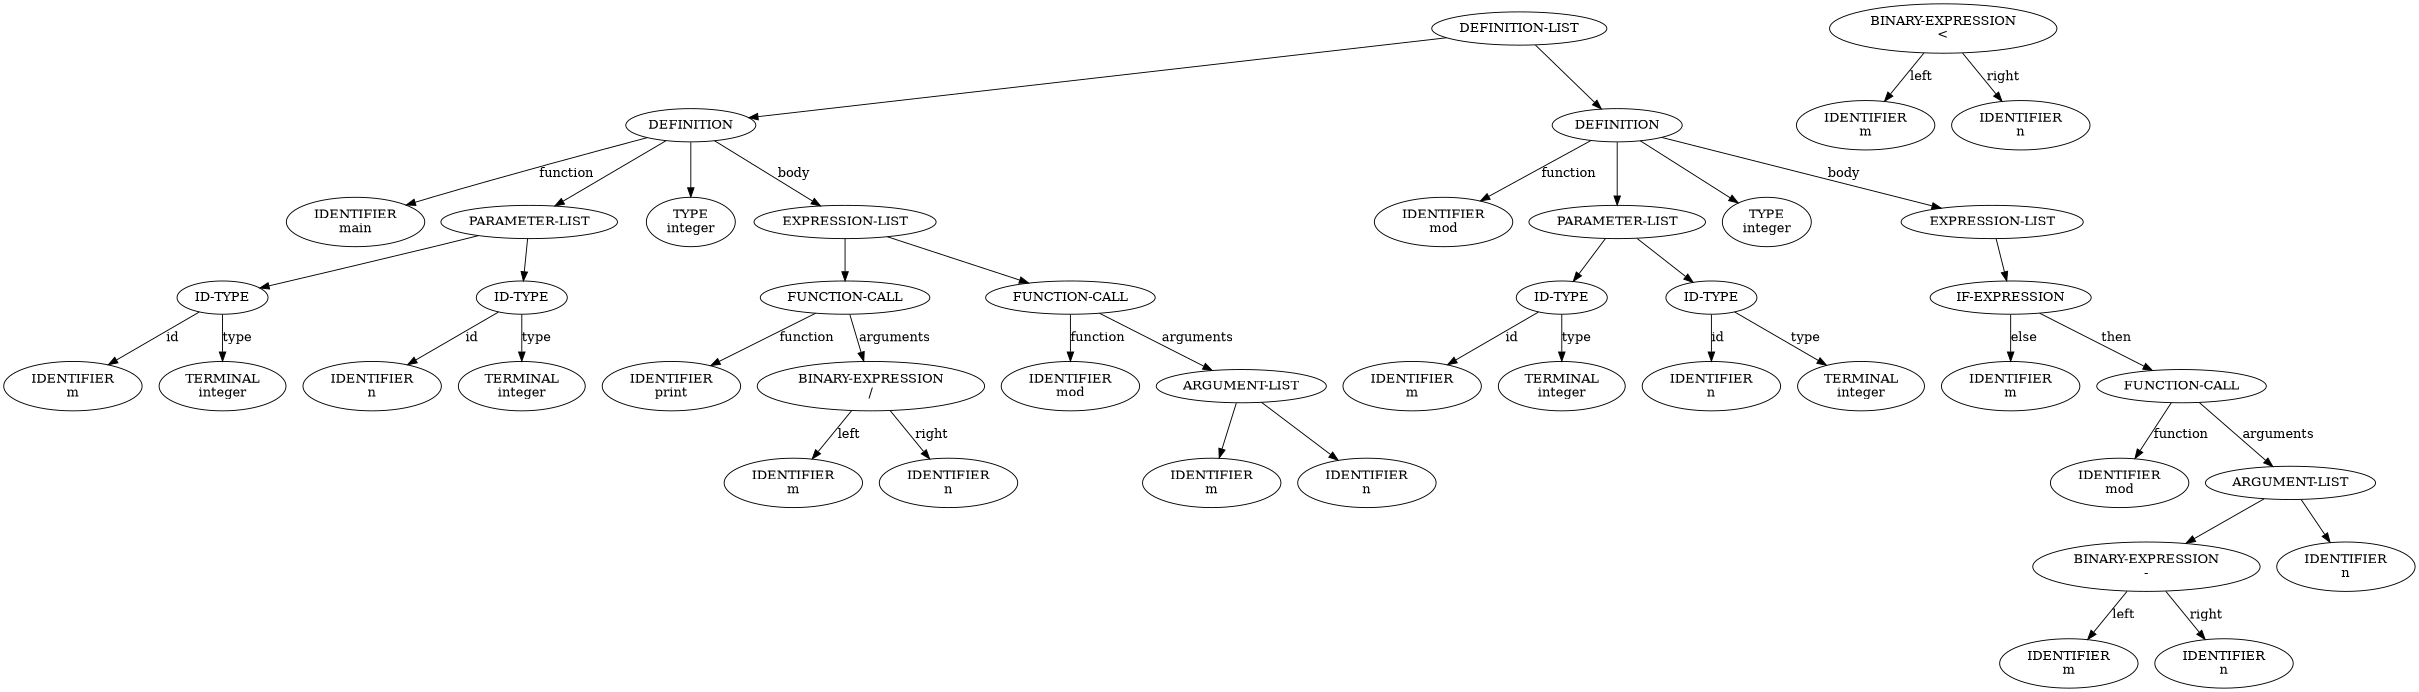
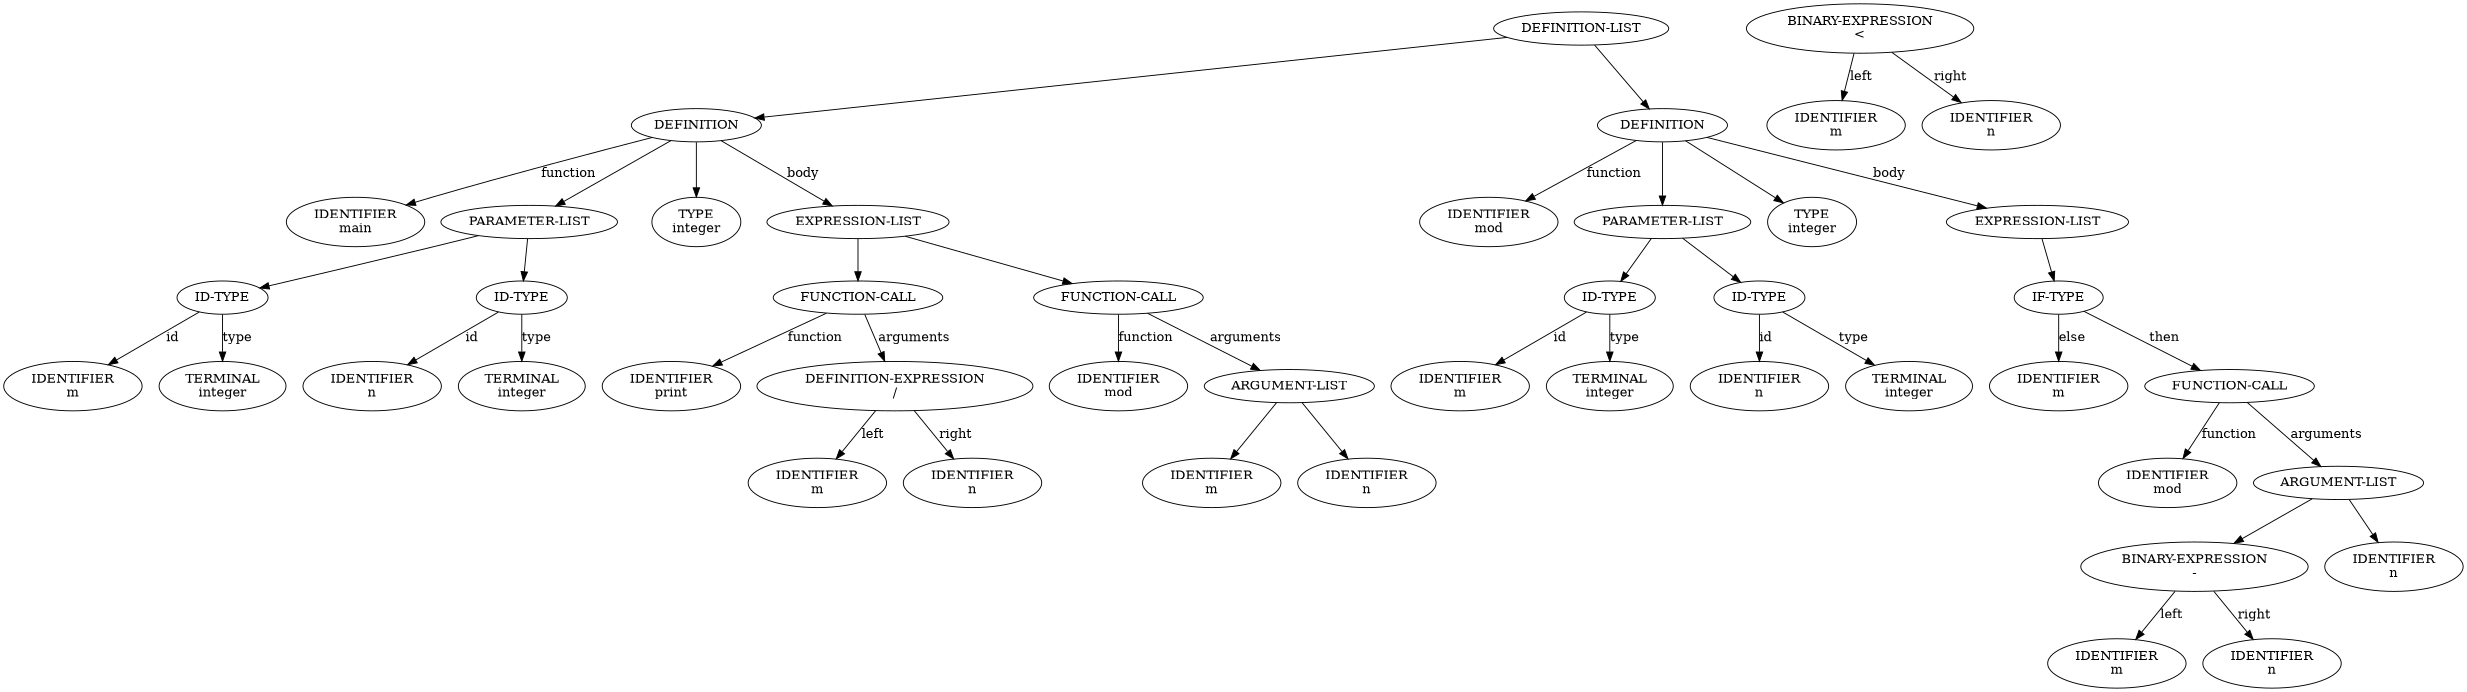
node "IF-EXPRESSION": label "IF-EXPRESSION" -> "IF-TYPE"
node "BINARY-EXPRESSION /": label "BINARY-EXPRESSION /" -> "DEFINITION-EXPRESSION /"
